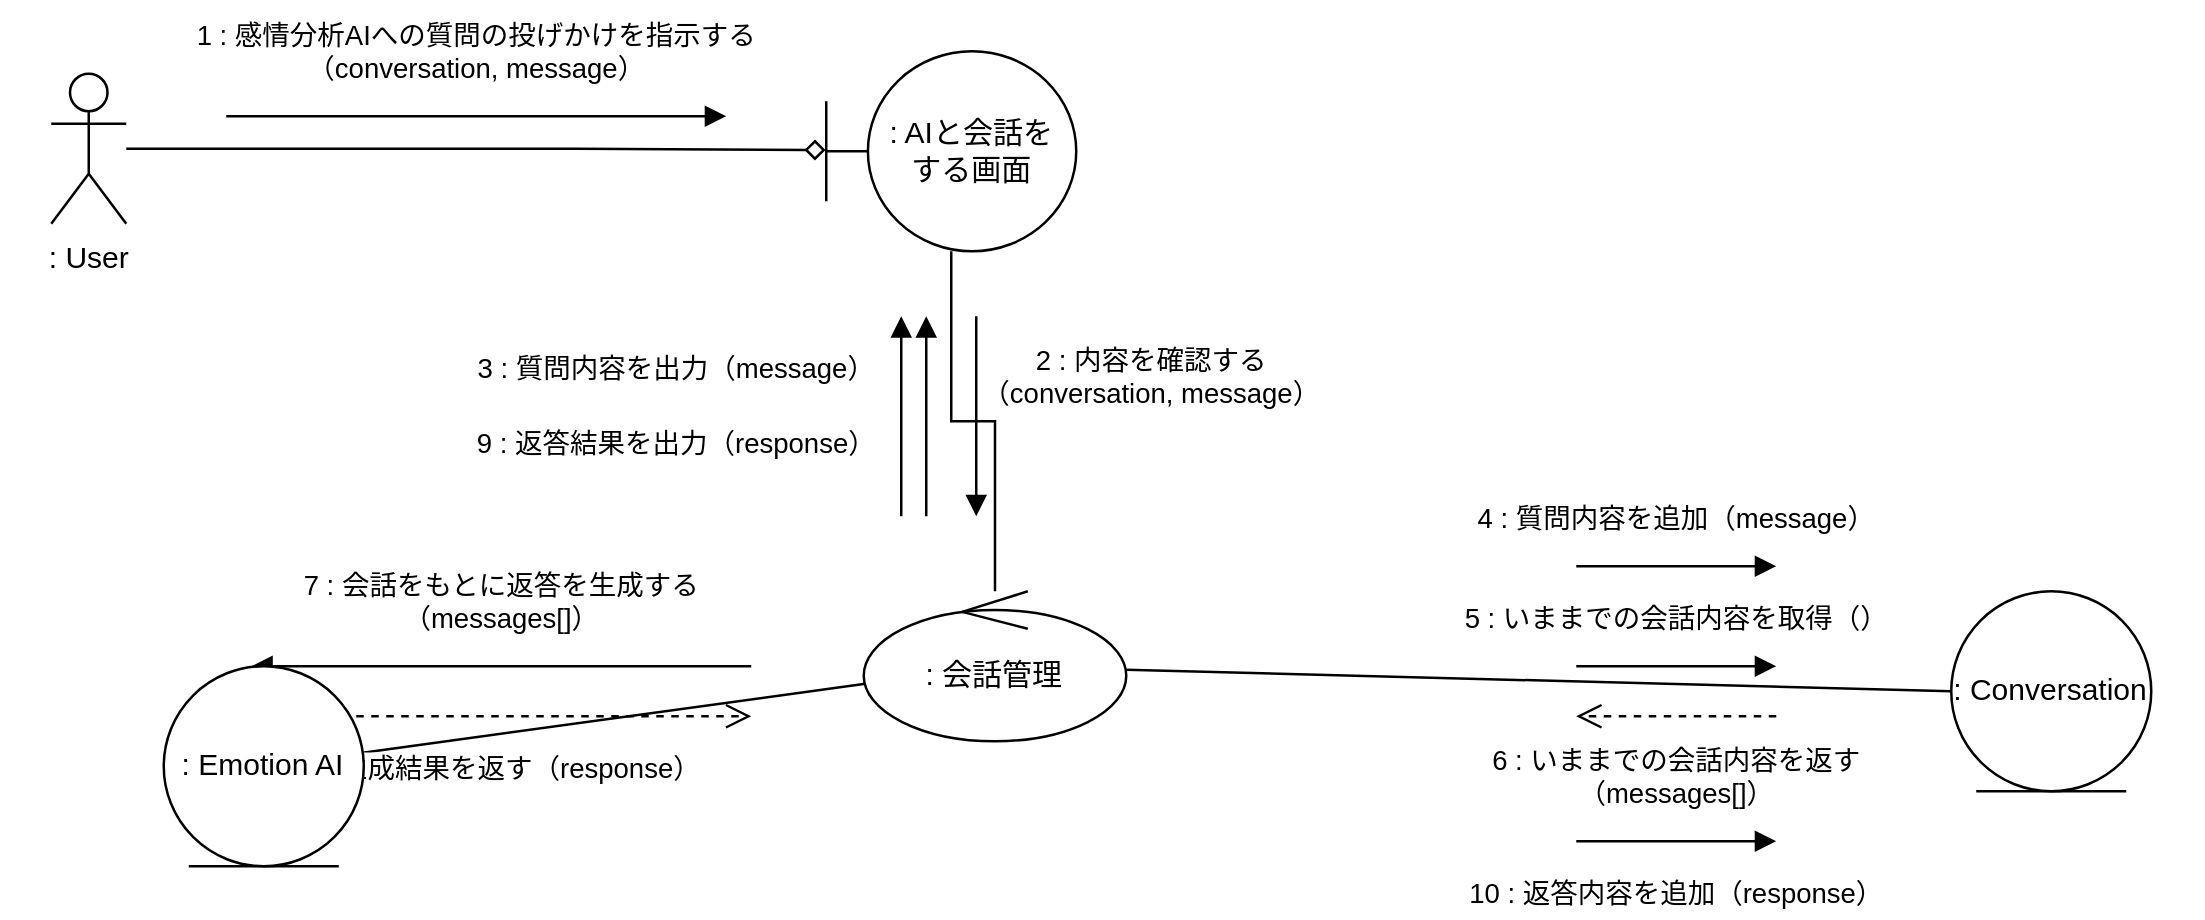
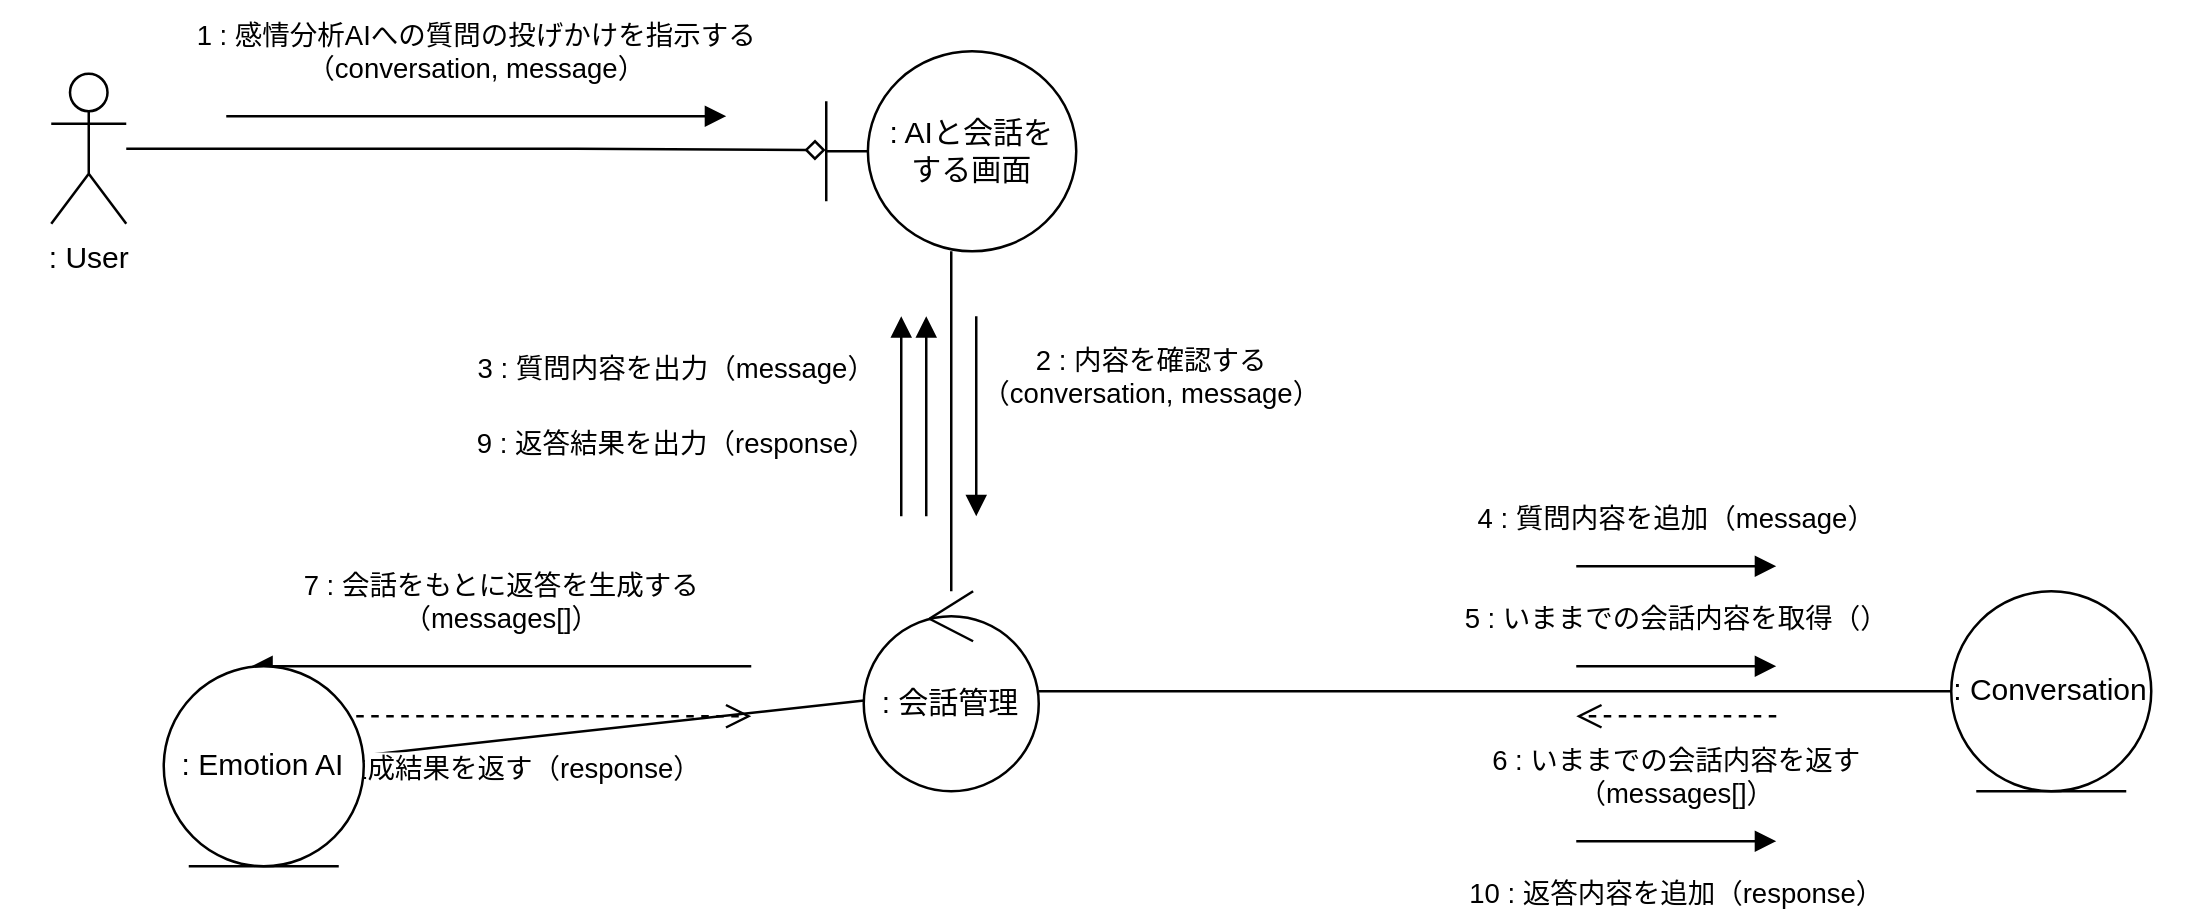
node ": 会話管理": size 263x150 -> 175x200
